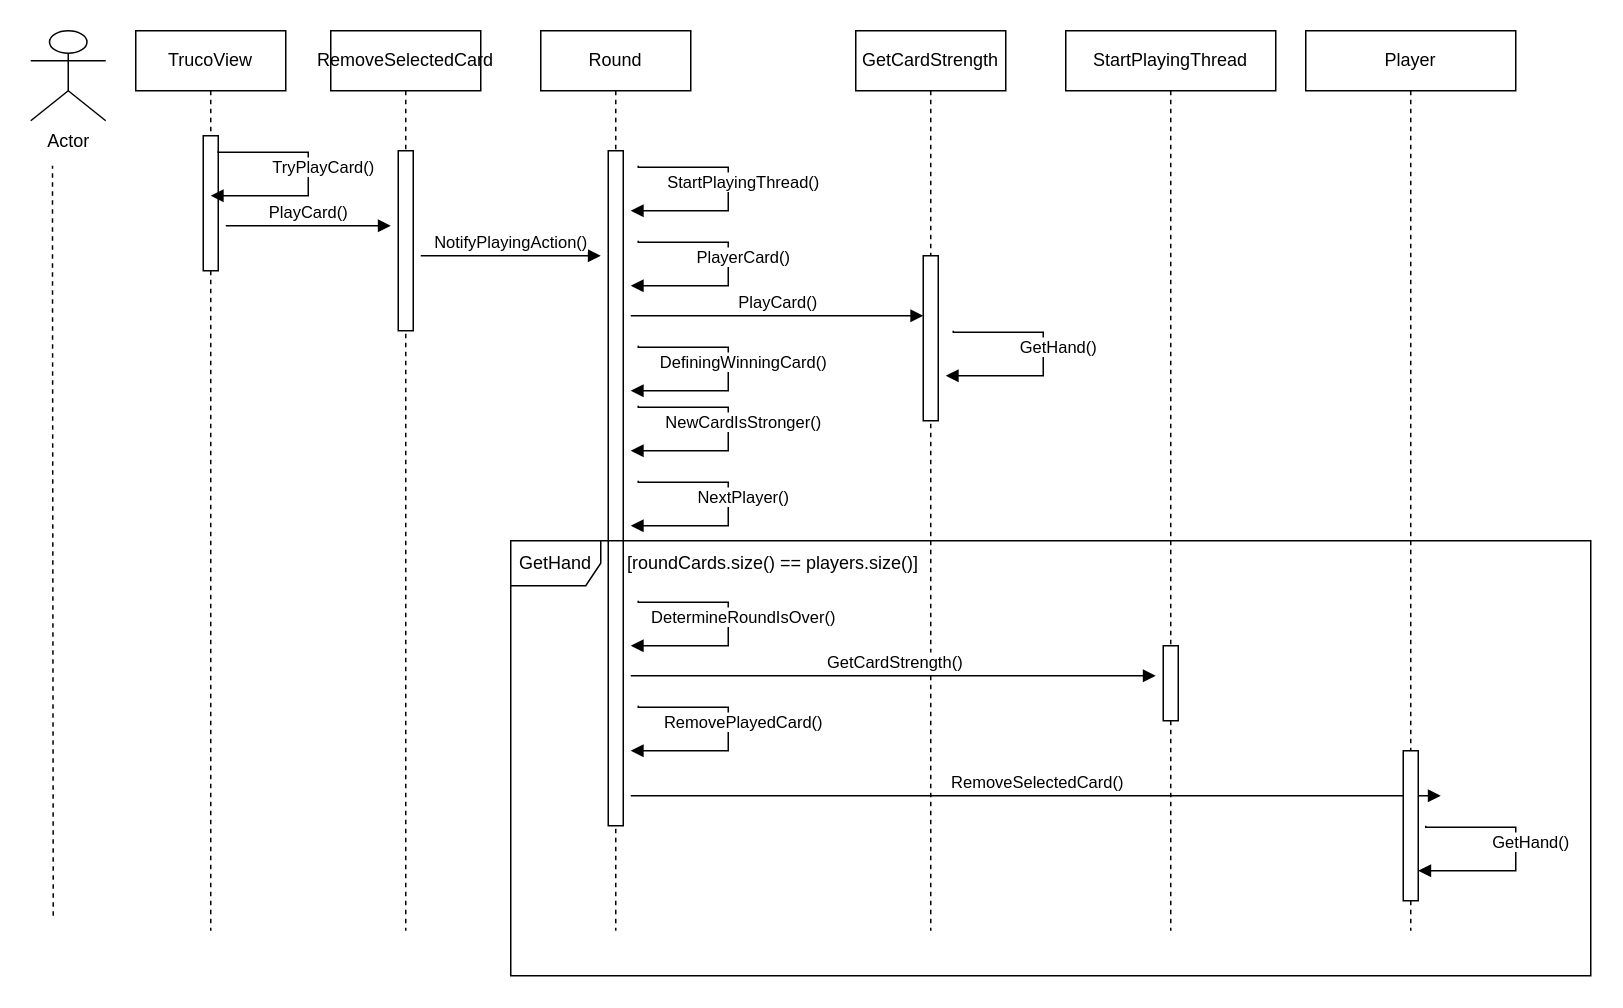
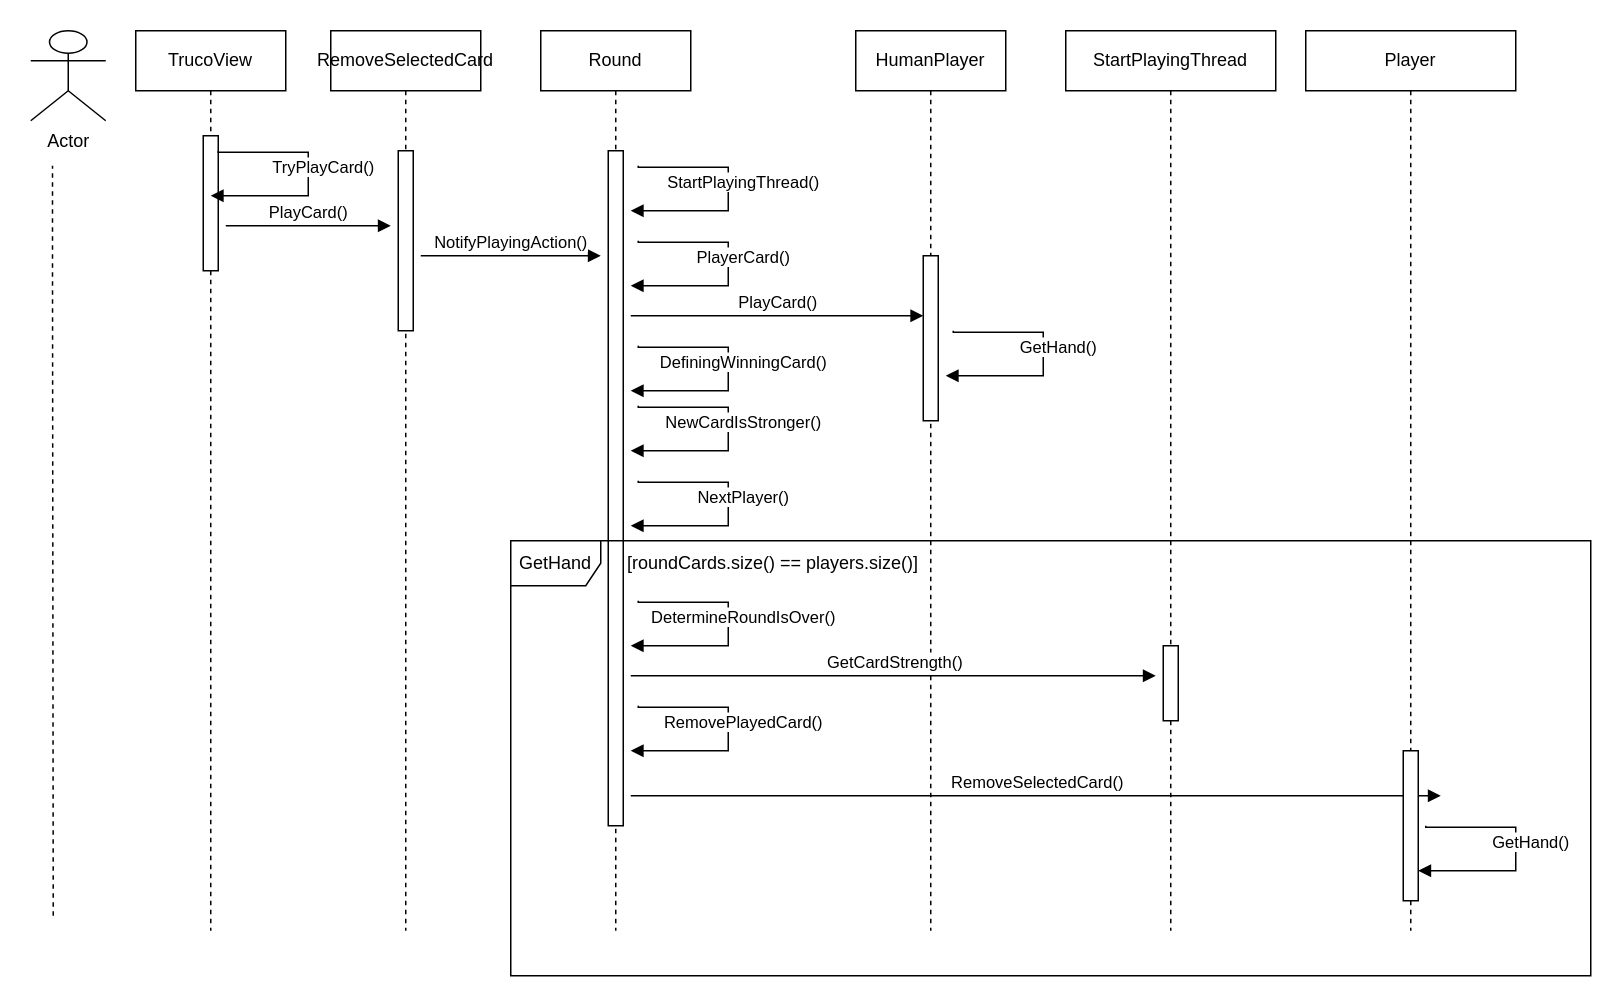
node "GetCardStrength": label "GetCardStrength" -> "HumanPlayer"
